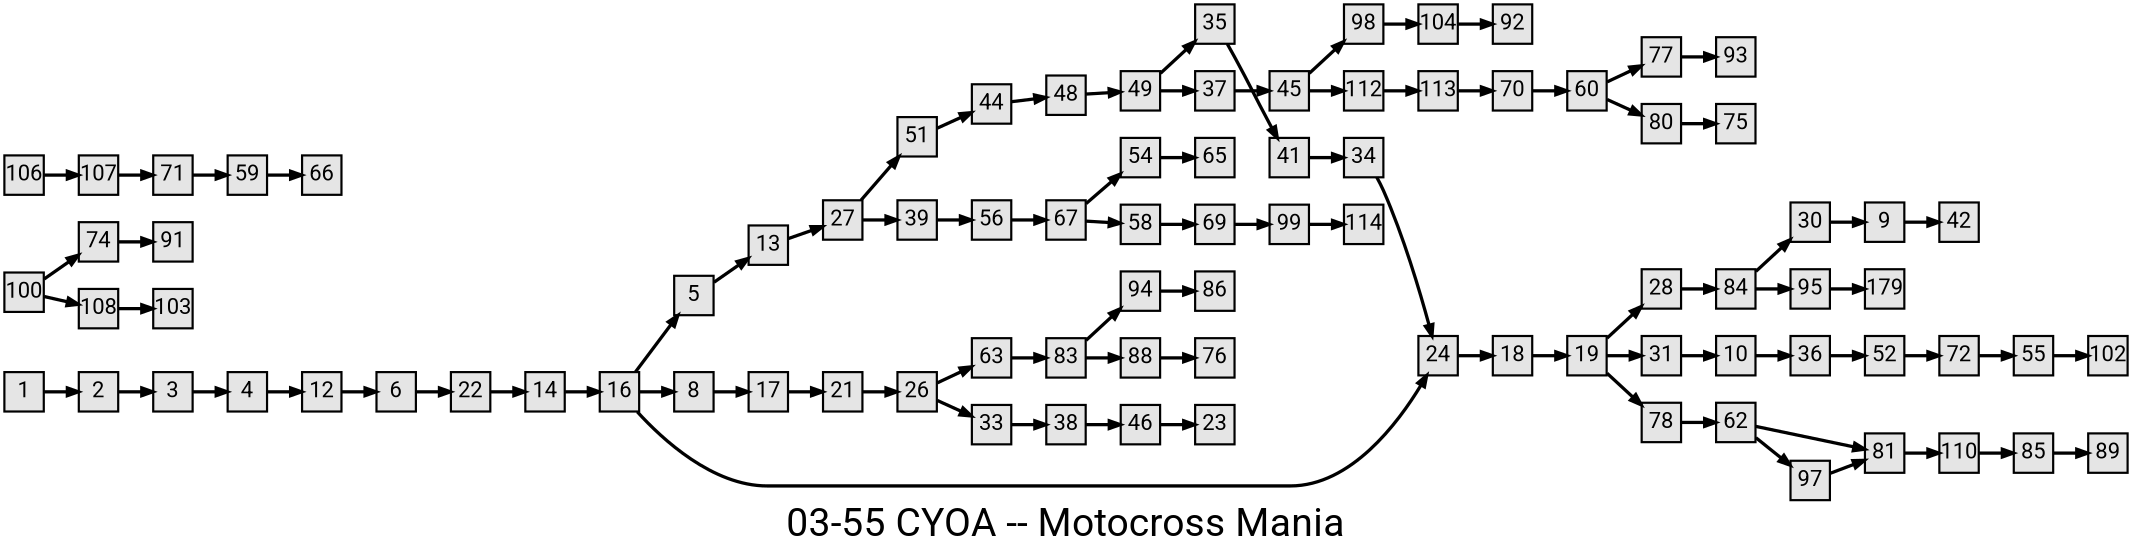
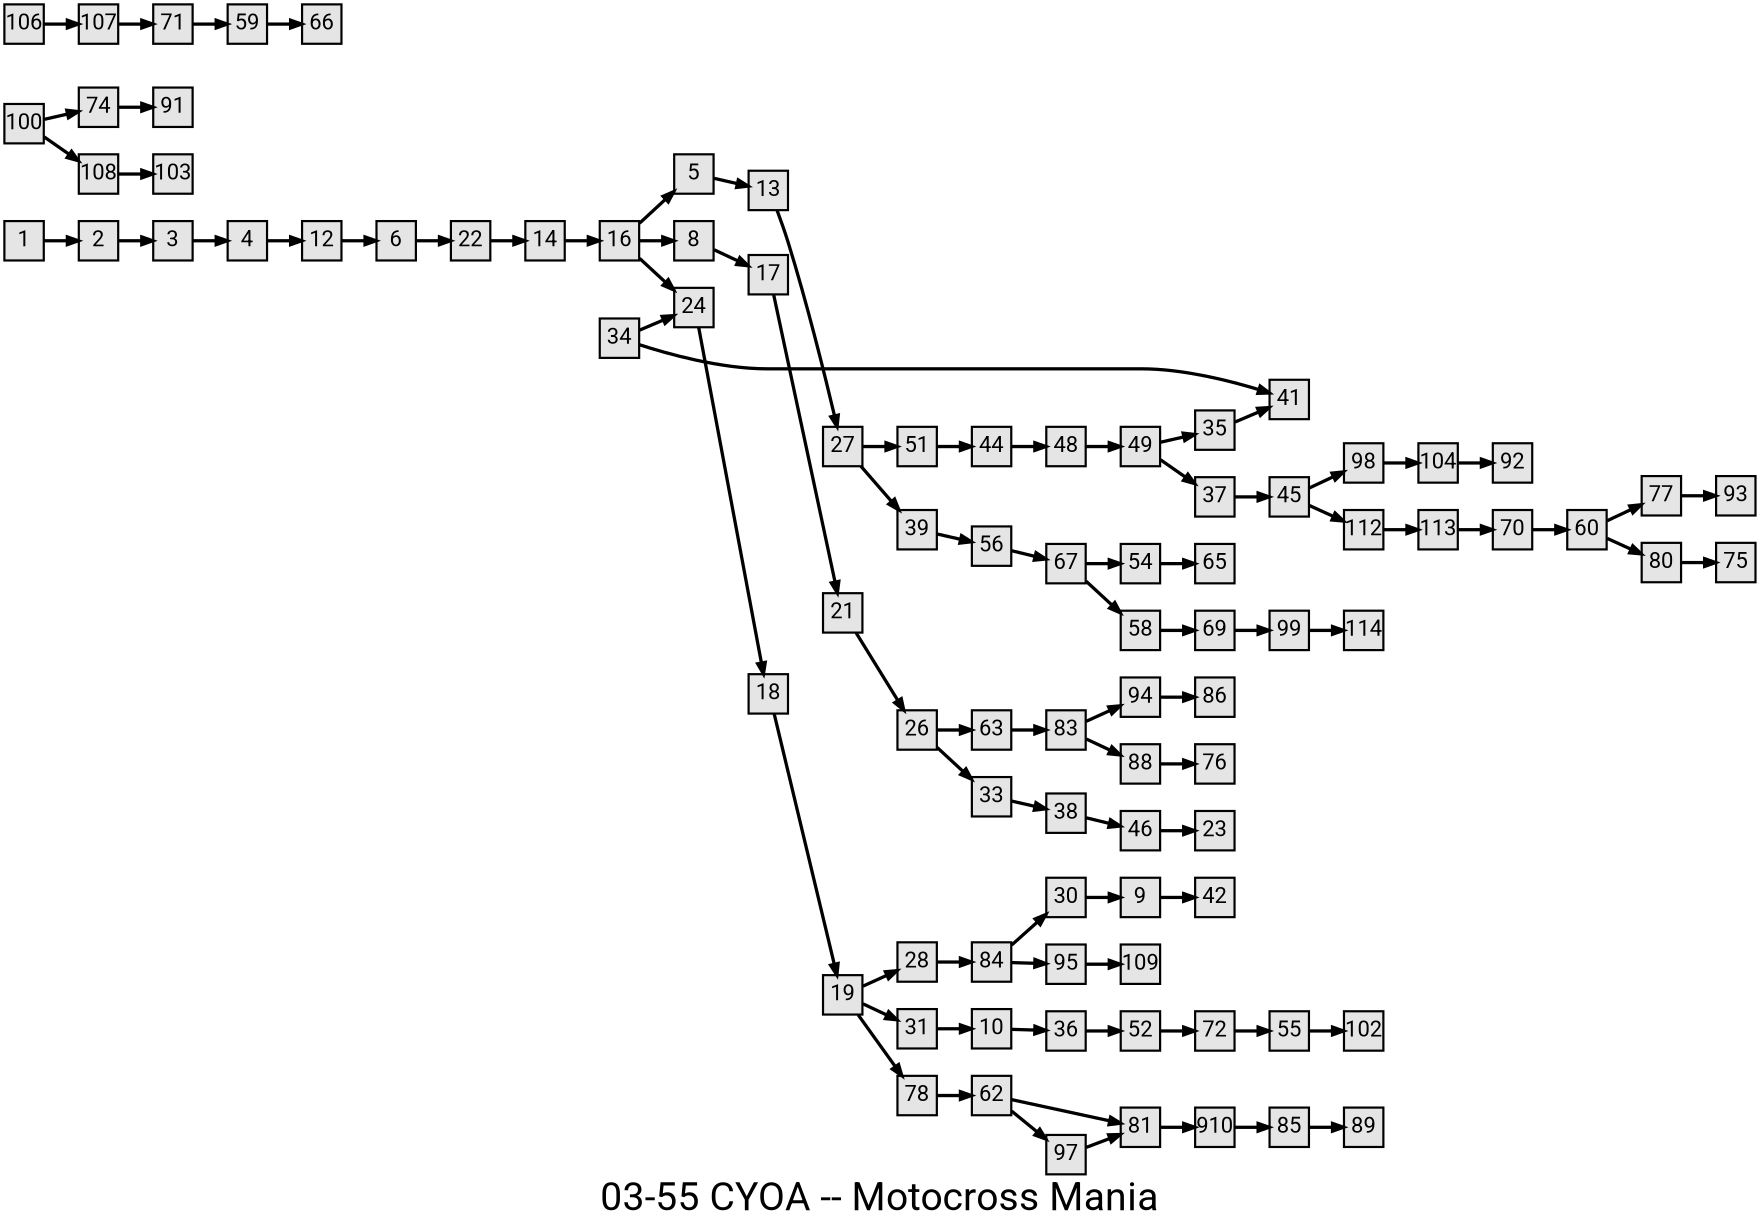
edge "41" -> "34": reversed
node "179": label "179" -> "109"
node "110": label "110" -> "910"
